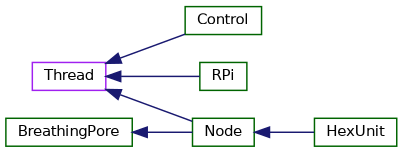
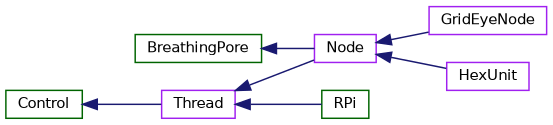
node "GridEyeNode": added
edge "Control" -> "Thread": reversed
node "Node": color darkgreen -> purple
node "HexUnit": color darkgreen -> purple
